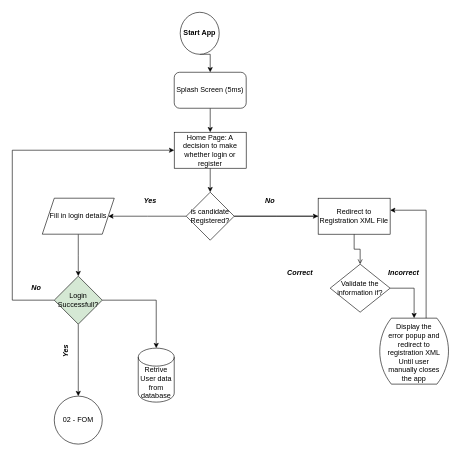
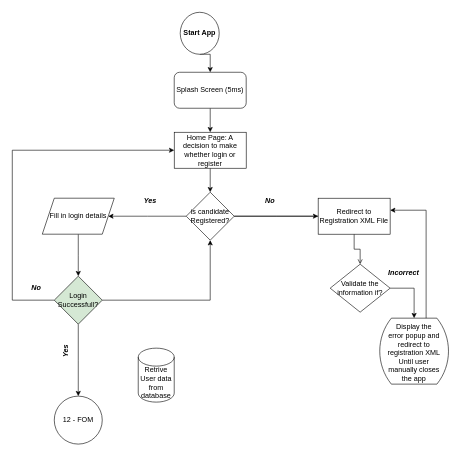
node "Correct": removed
edge "Login Successfull?" -> "Retrive User data from database": now "Login Successfull?" -> "is candidate Registered?"
node "02 - FOM": label "02 - FOM" -> "12 - FOM"
